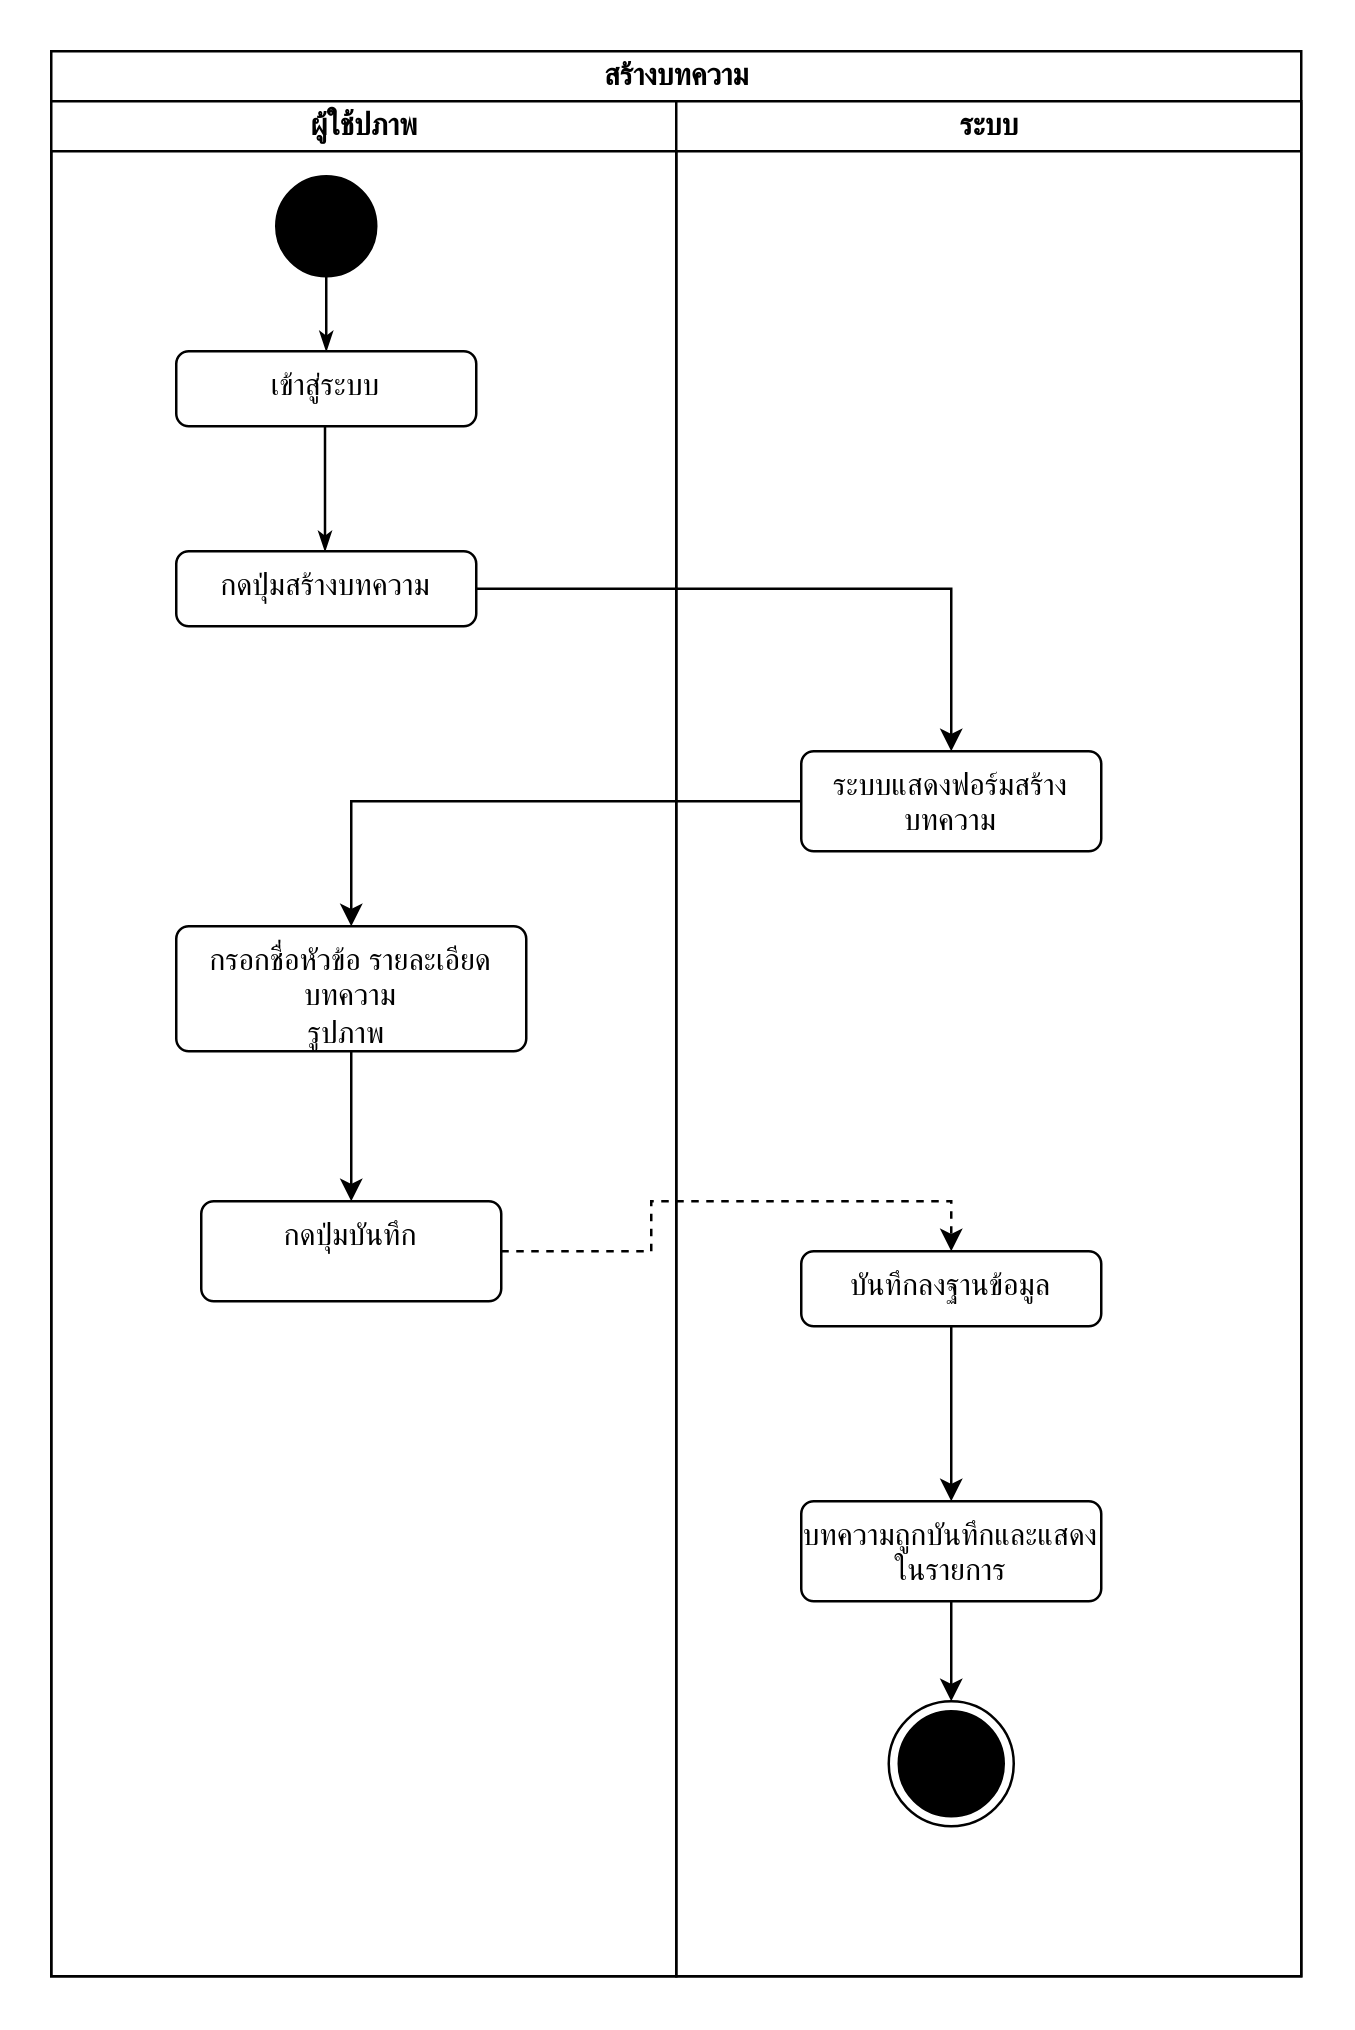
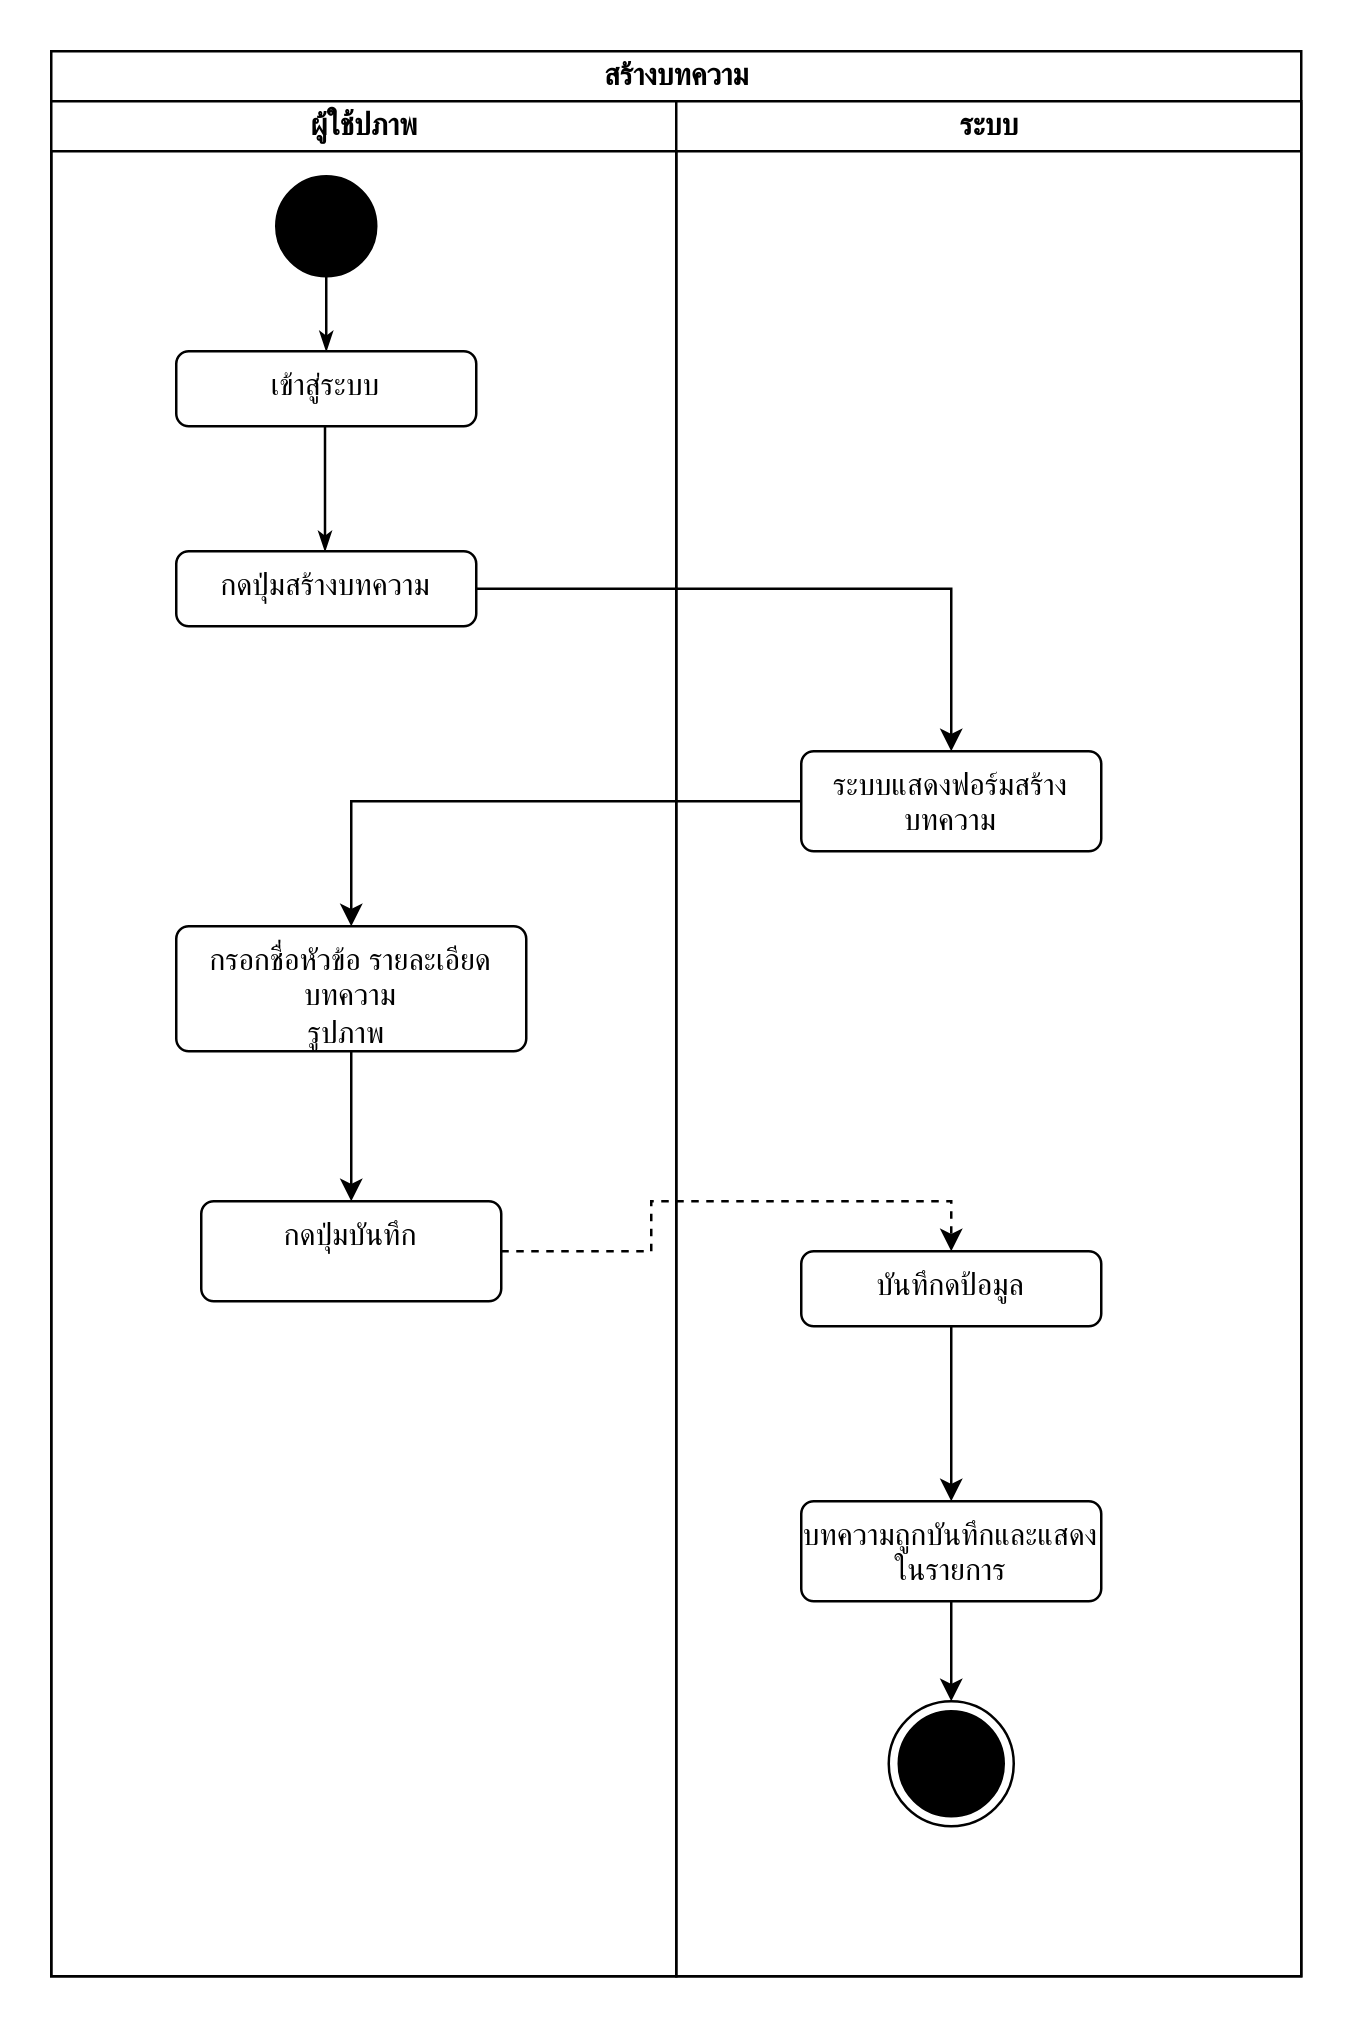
node "บันทึกลงฐานข้อมูล": label "บันทึกลงฐานข้อมูล" -> "บันทึกดป้อมูล"
